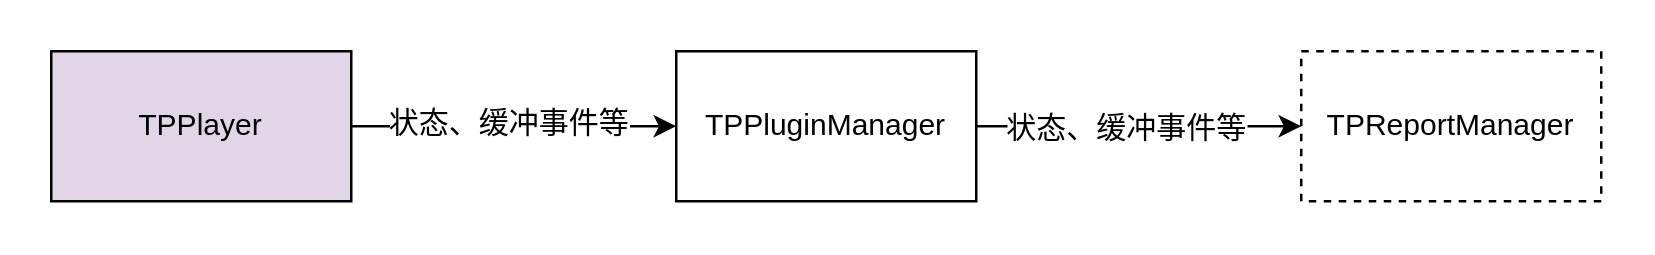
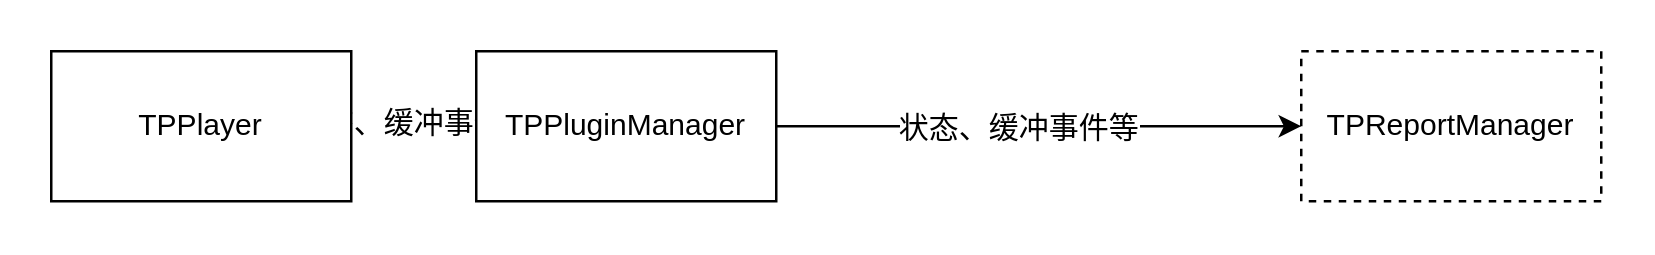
node "TPPlayer": fillcolor #e1d5e7 -> #ffffff
node "TPPluginManager": moved (826, 126) -> (626, 126)
